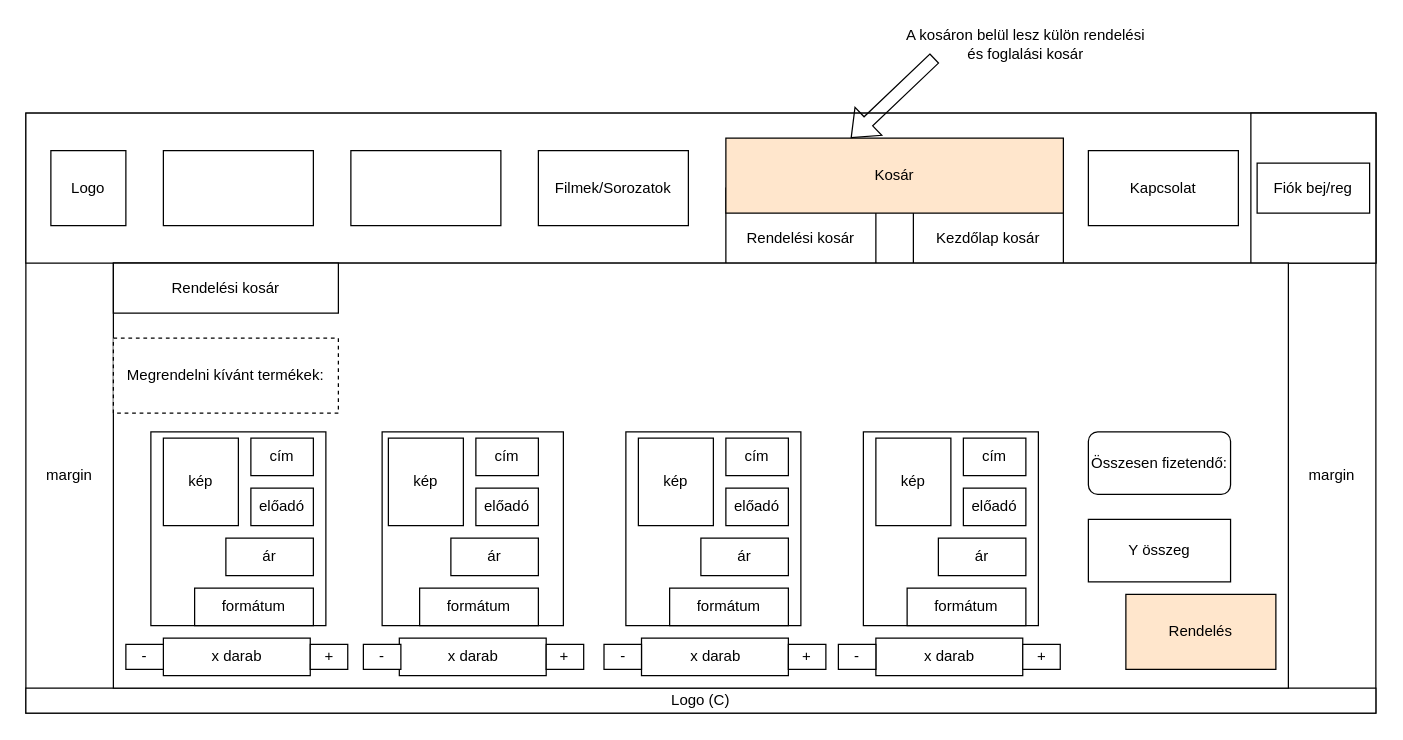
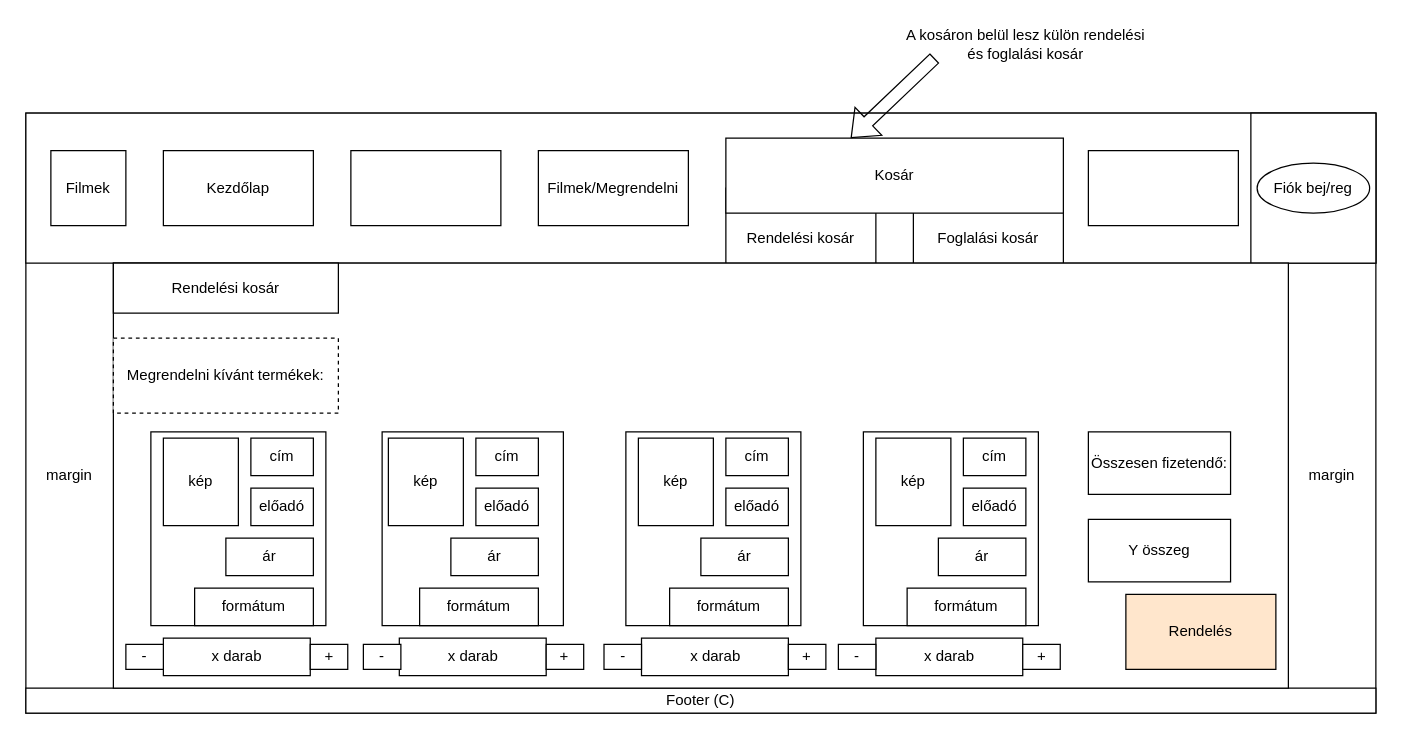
node "Kosár": fillcolor #ffe6cc -> #ffffff
node "Logo": label "Logo" -> "Filmek"
node "Kezdőlap": added
node "Filmek/Sorozatok": label "Filmek/Sorozatok" -> "Filmek/Megrendelni"
node "Kapcsolat": removed
node "Fiók bej/reg": shape rectangle -> ellipse
node "Kezdőlap kosár": label "Kezdőlap kosár" -> "Foglalási kosár"
node "Összesen fizetendő:": shape rounded rectangle -> rectangle
node "Logo (C)": label "Logo (C)" -> "Footer (C)"
